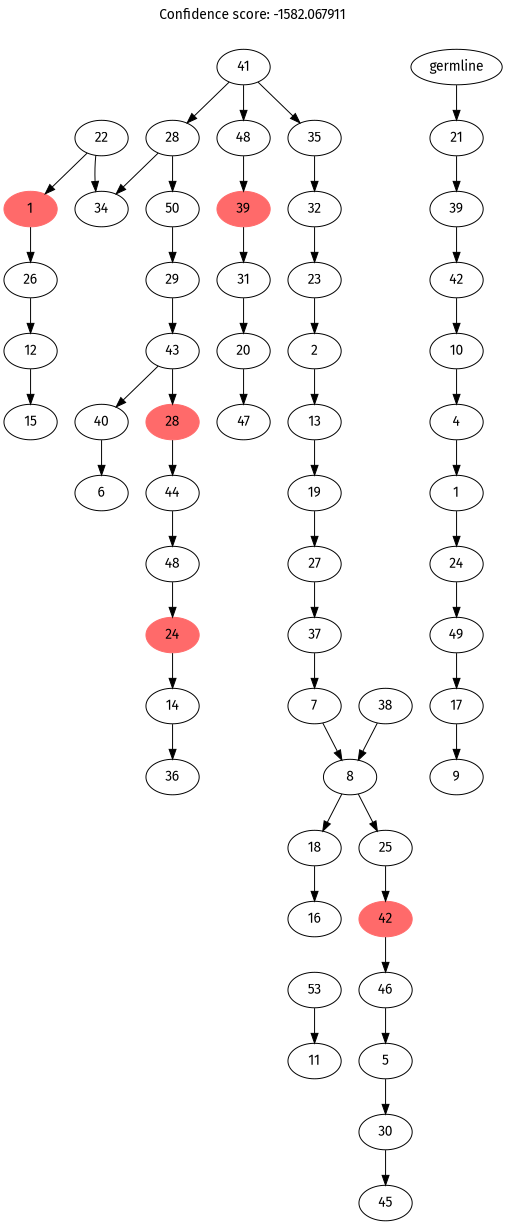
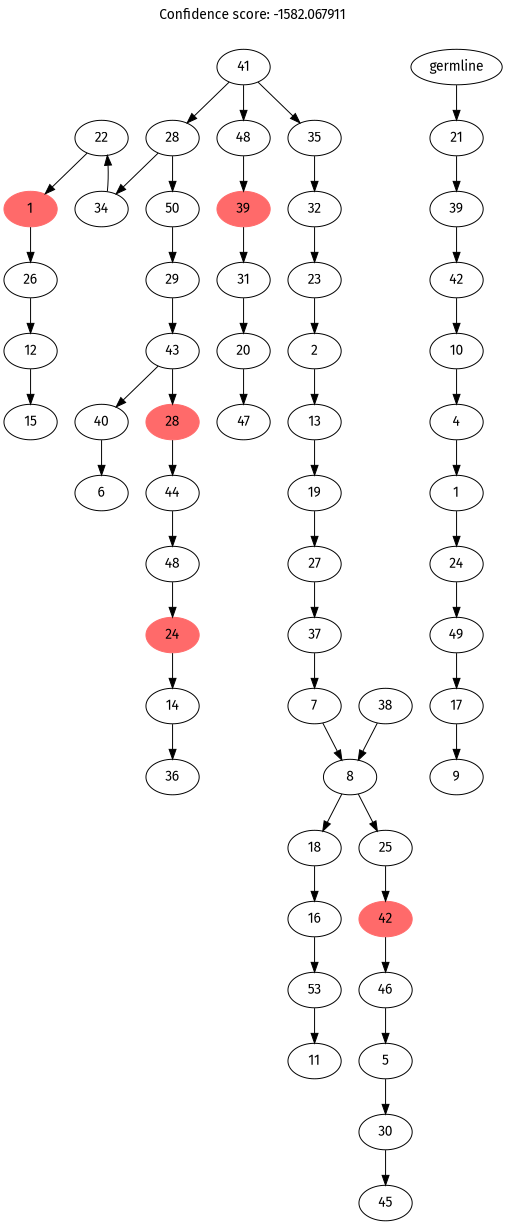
edge "22" -> "34": reversed
edge "16" -> "53": added
